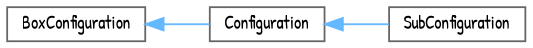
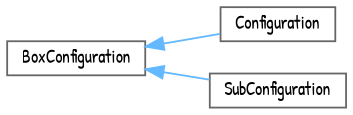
edge "SubConfiguration" -> "Configuration": now "SubConfiguration" -> "BoxConfiguration"
